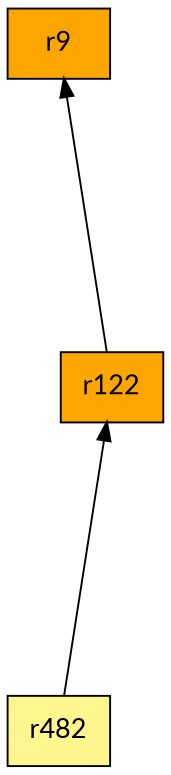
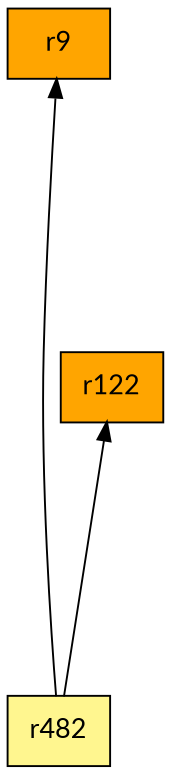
edge "r122" -> "r9": now "r482" -> "r9"
